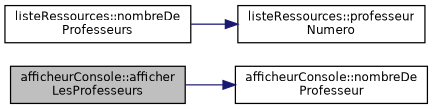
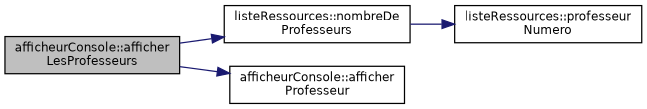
edge "afficheurConsole::afficher LesProfesseurs" -> "listeRessources::nombreDe Professeurs": added
node "afficheurConsole::nombreDe Professeur": label "afficheurConsole::nombreDe Professeur" -> "afficheurConsole::afficher Professeur"
